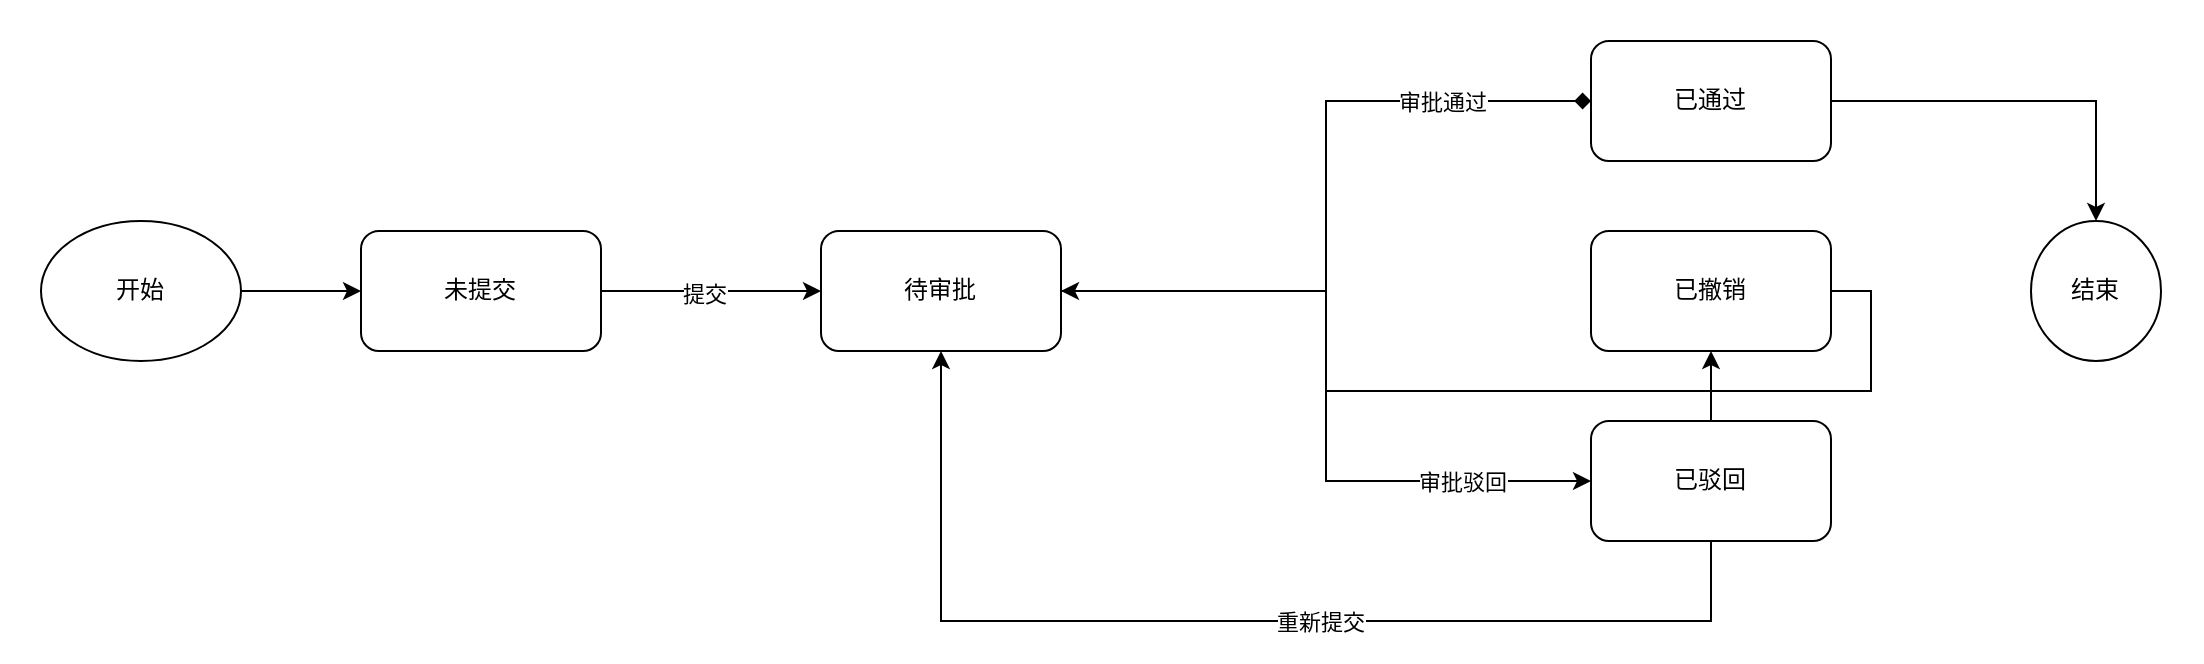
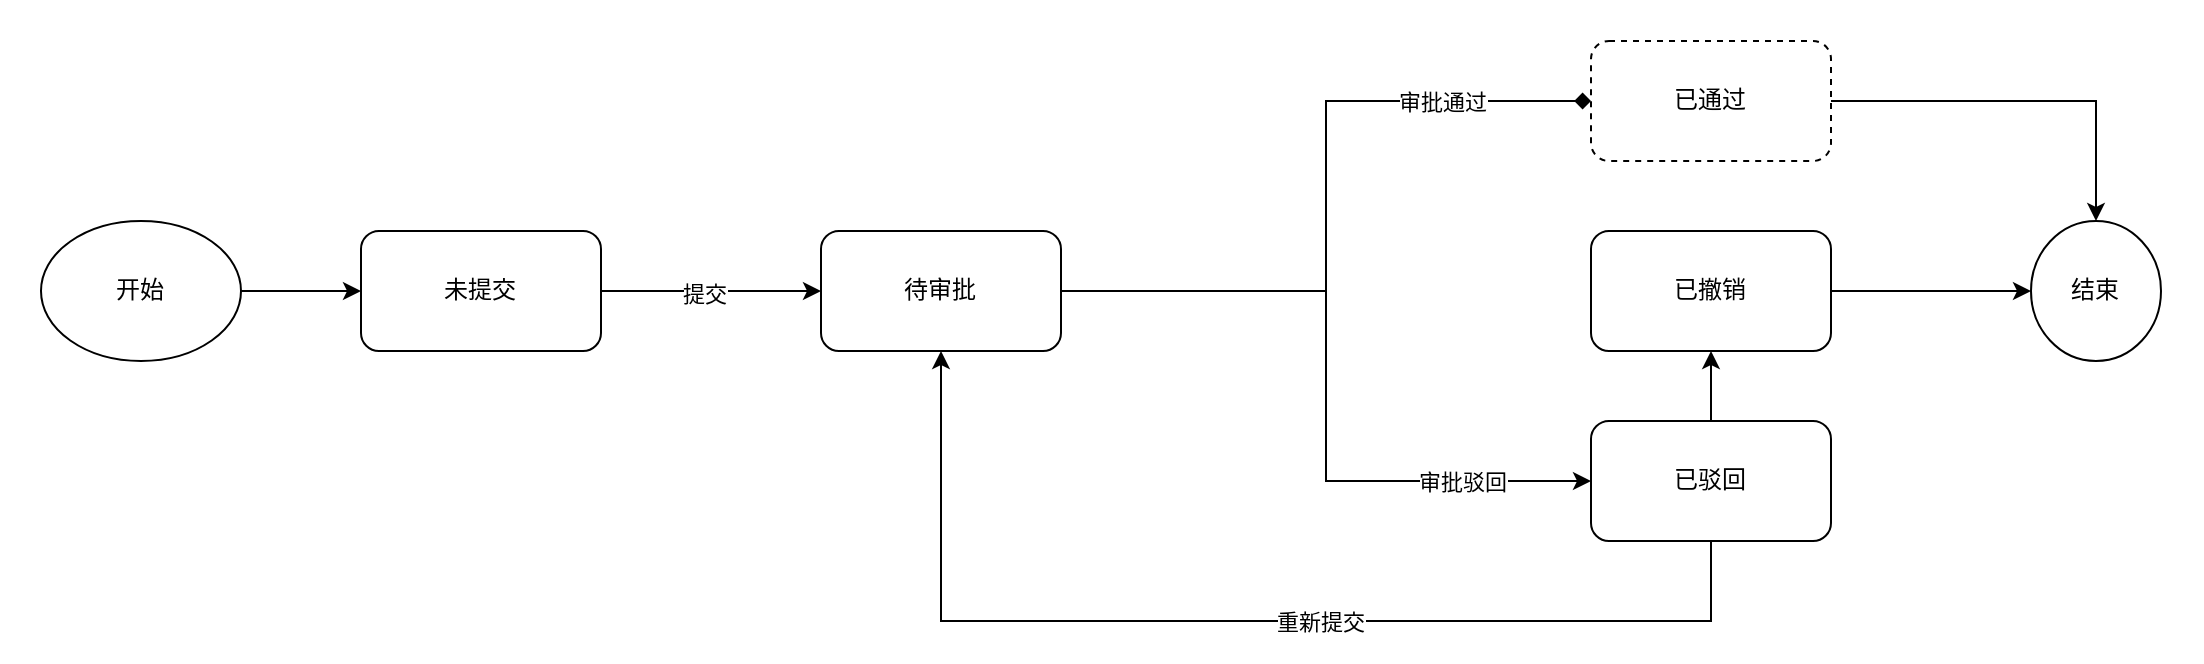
node "已通过": style solid -> dashed
edge "已撤销" -> "待审批": now "已撤销" -> "结束"
